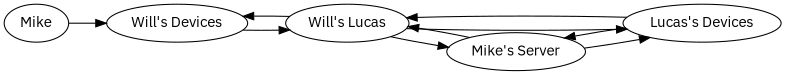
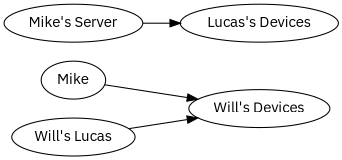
edge "Lucas's Devices" -> "Will's Lucas": removed
edge "Will's Devices" -> "Will's Lucas": removed
edge "Will's Lucas" -> "Lucas's Devices": removed
edge "Mike's Server" -> "Will's Lucas": removed
edge "Lucas's Devices" -> "Mike's Server": removed
edge "Will's Lucas" -> "Mike's Server": removed
